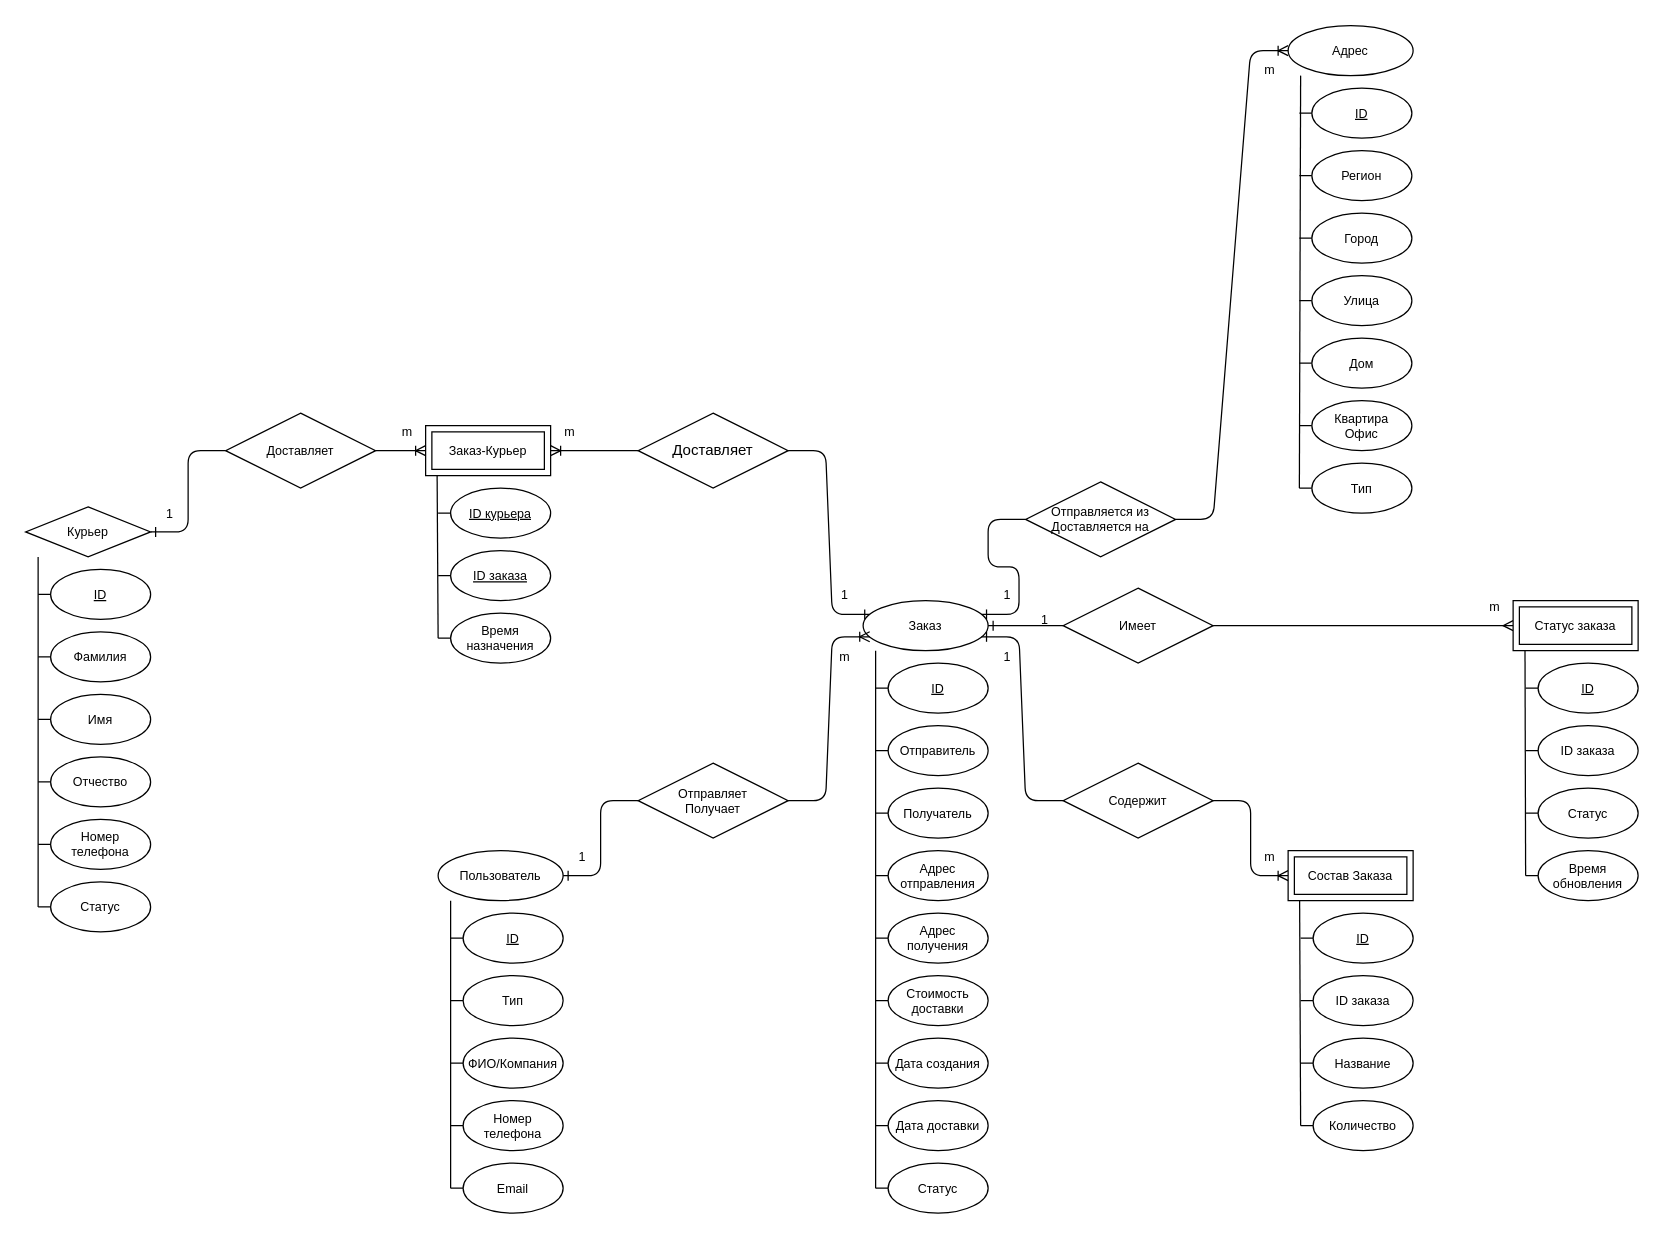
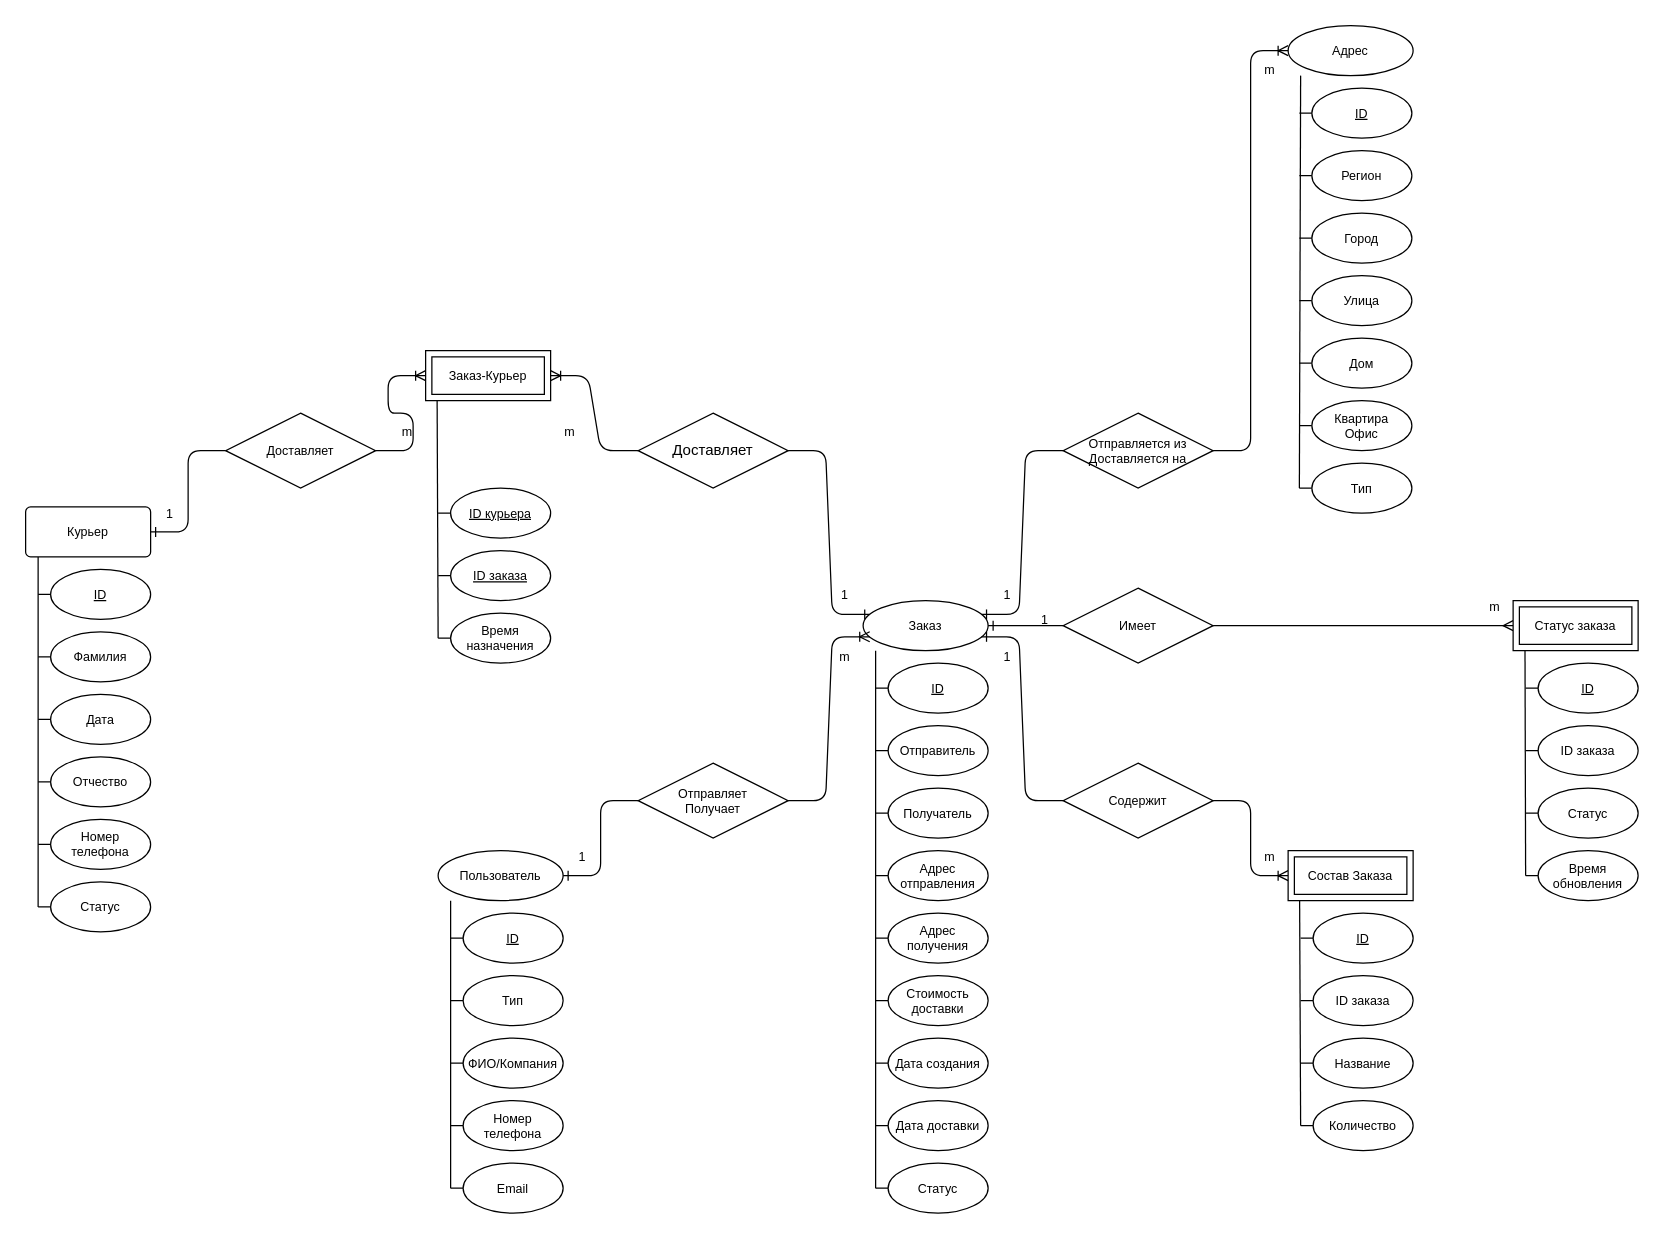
node "Заказ-Курьер": moved (488, 451) -> (488, 376)
node "Отправляется из Доставляется на": moved (1101, 519) -> (1138, 451)
node "Курьер": shape diamond -> rounded rectangle
node "Имя": label "Имя" -> "Дата"
